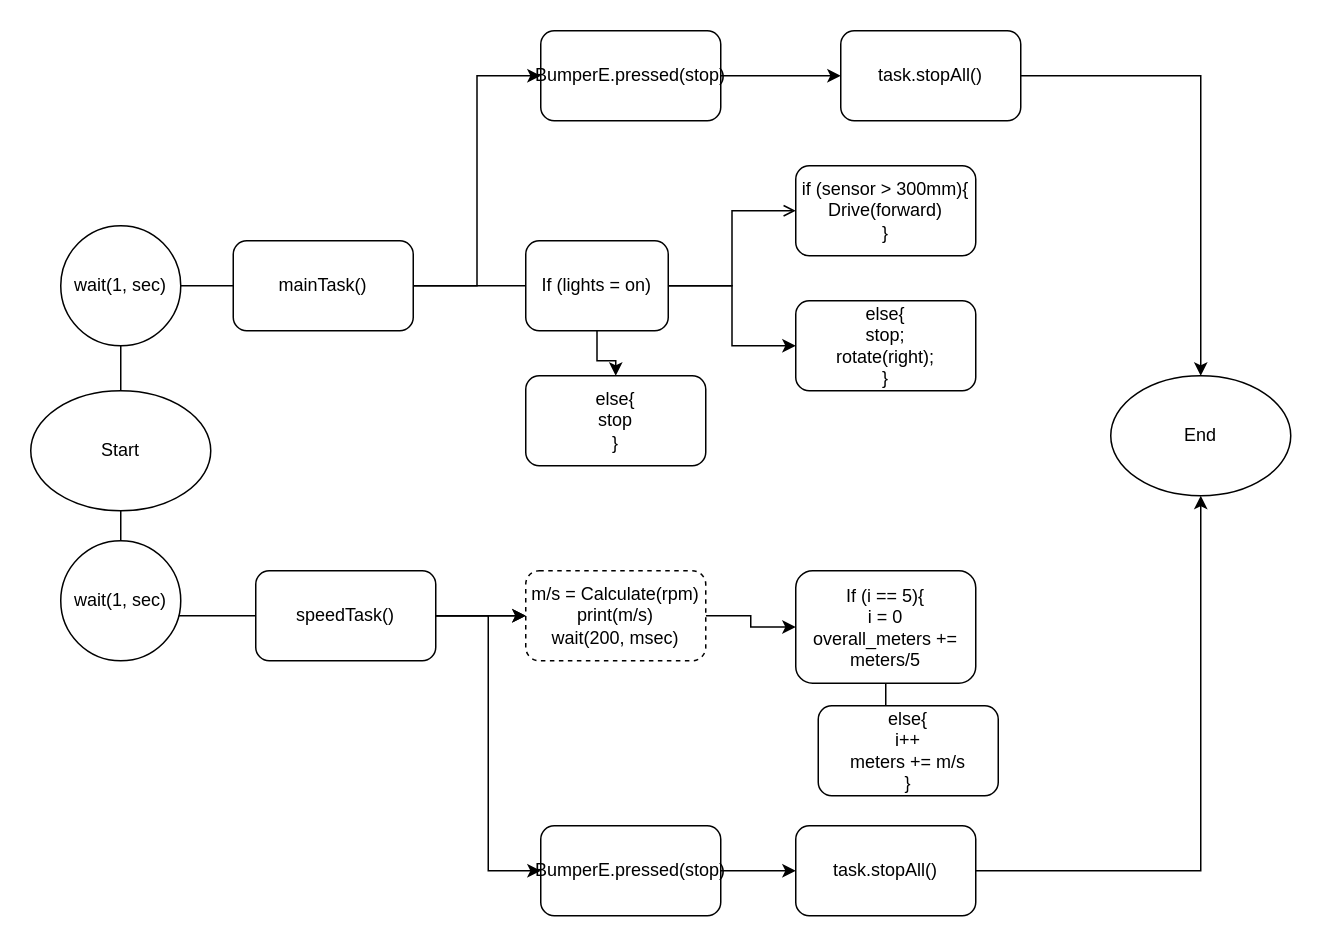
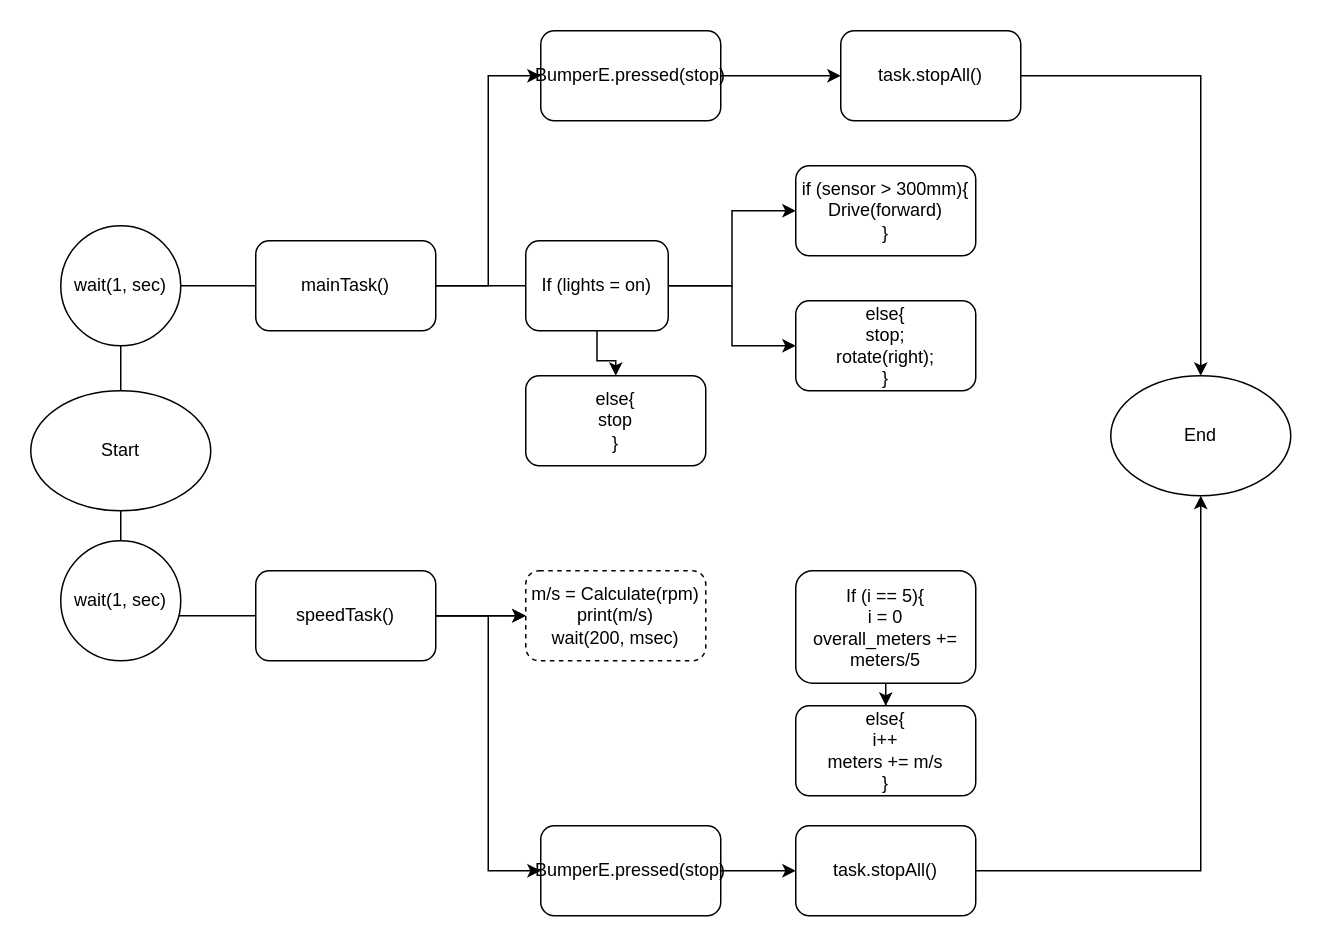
edge "If (lights = on)" -> "if (sensor > 300mm){ Drive(forward) }": arrowhead open -> classic
node "mainTask()": moved (323, 286) -> (346, 286)
edge "m/s = Calculate(rpm) print(m/s) wait(200, msec)" -> "If (i == 5){ i = 0 overall_meters += meters/5": removed
node "else{ i++ meters += m/s }": moved (908, 751) -> (886, 751)
